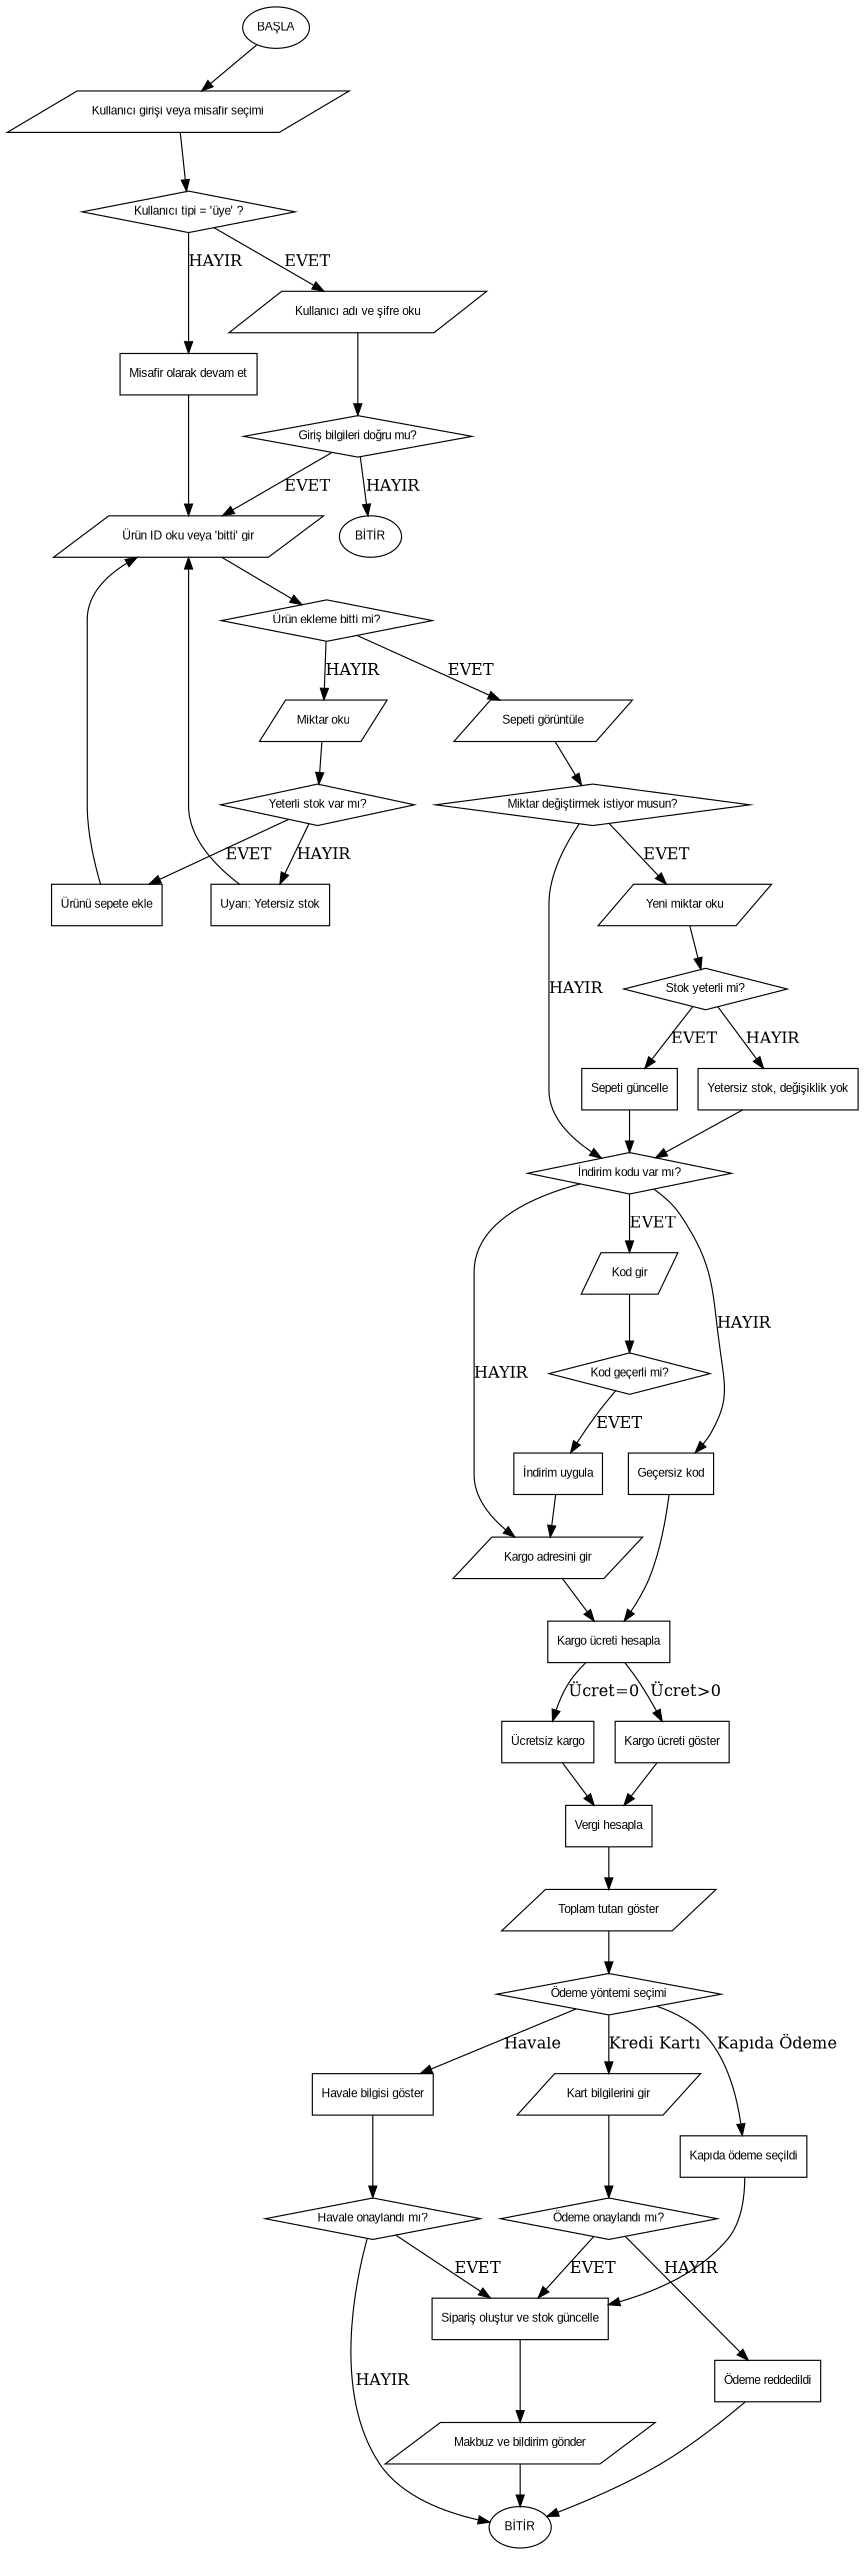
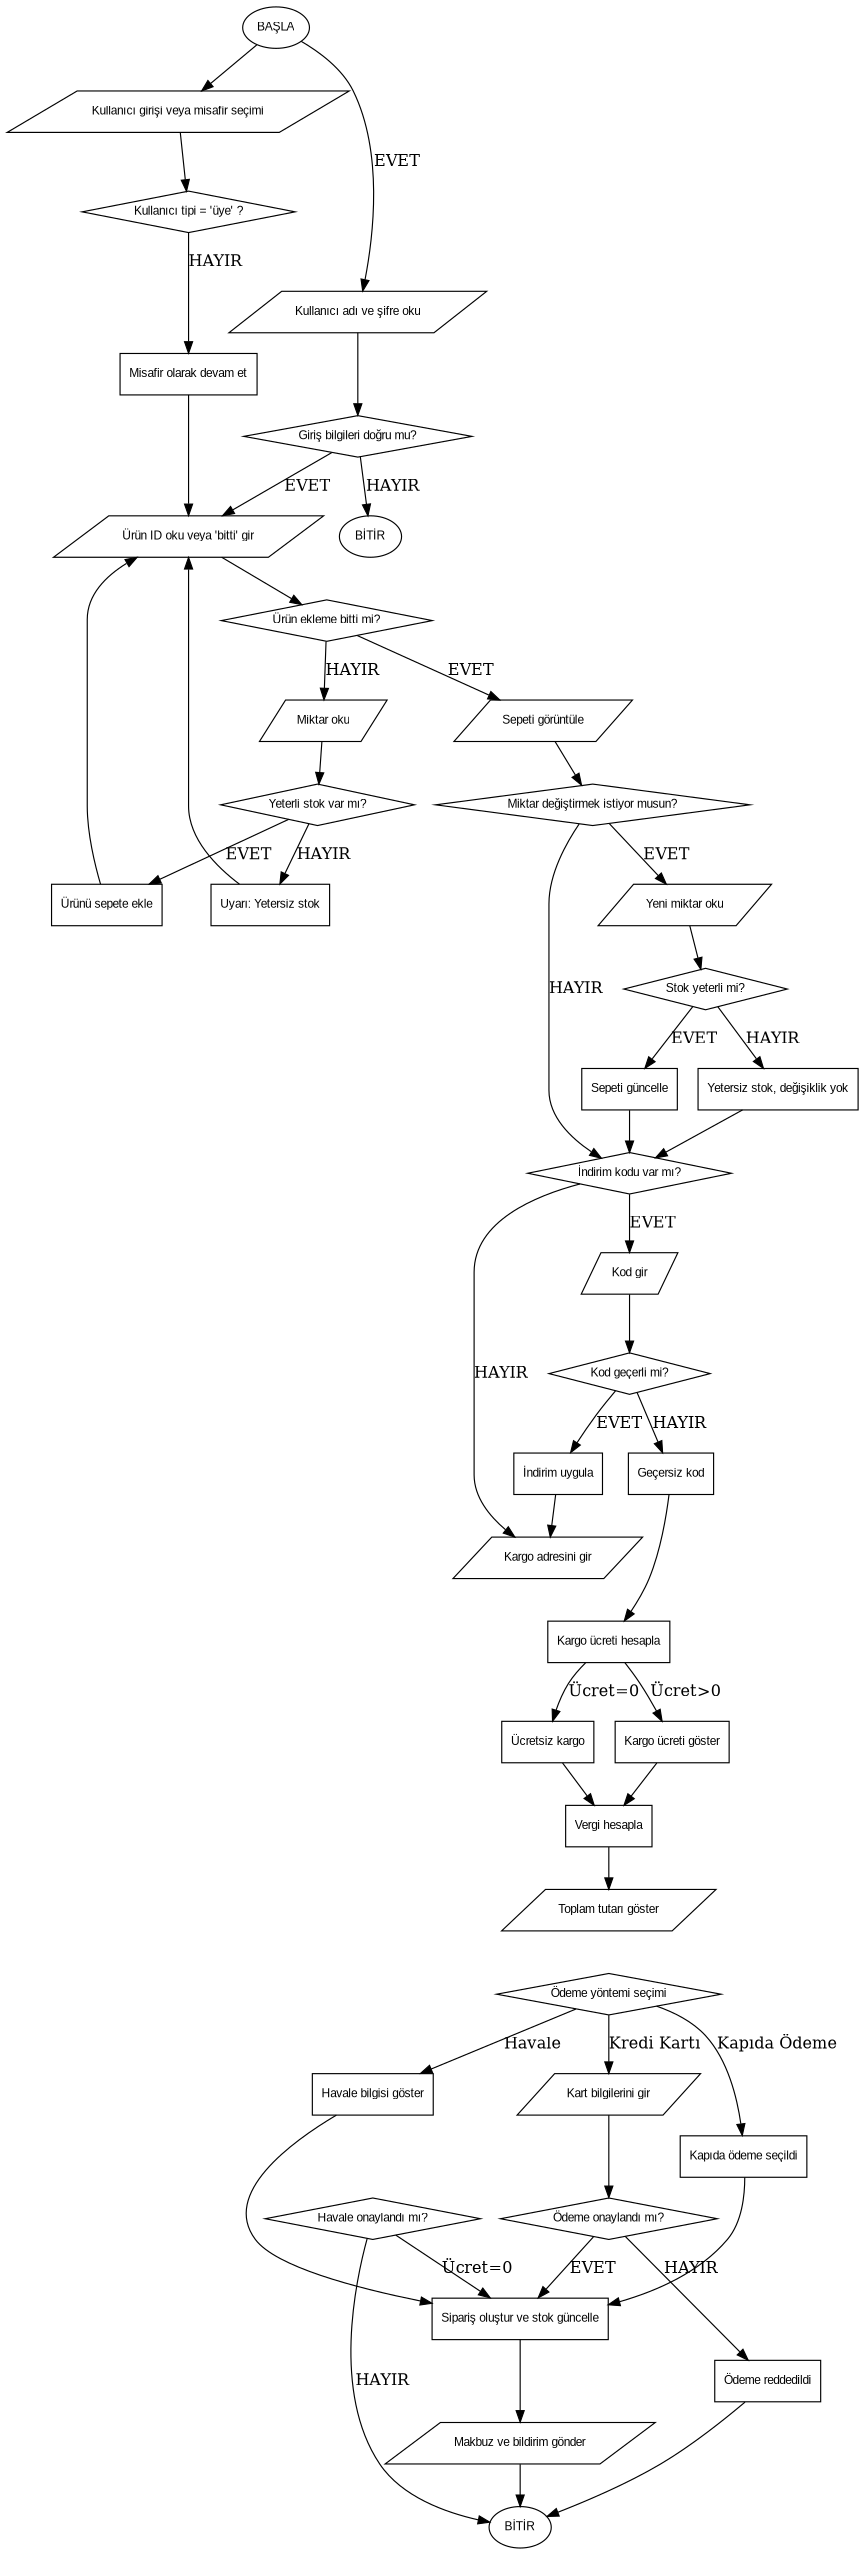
edge "Kullanıcı tipi = 'üye' ?" -> "Kullanıcı adı ve şifre oku": now "BAŞLA" -> "Kullanıcı adı ve şifre oku"
edge "İndirim kodu var mı?" -> "Geçersiz kod": now "Kod geçerli mi?" -> "Geçersiz kod"
edge "Kargo adresini gir" -> "Kargo ücreti hesapla": removed
edge "Toplam tutarı göster" -> "Ödeme yöntemi seçimi": removed
edge "Havale bilgisi göster" -> "Havale onaylandı mı?": now "Havale bilgisi göster" -> "Sipariş oluştur ve stok güncelle"
edge "Havale onaylandı mı?" -> "Sipariş oluştur ve stok güncelle": label "EVET" -> "Ücret=0"
